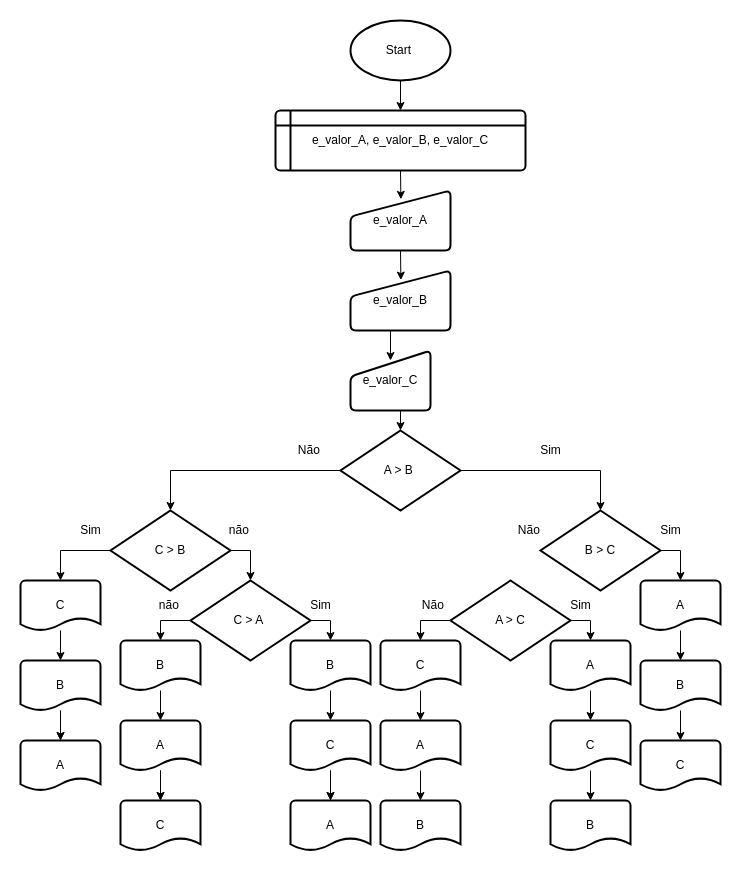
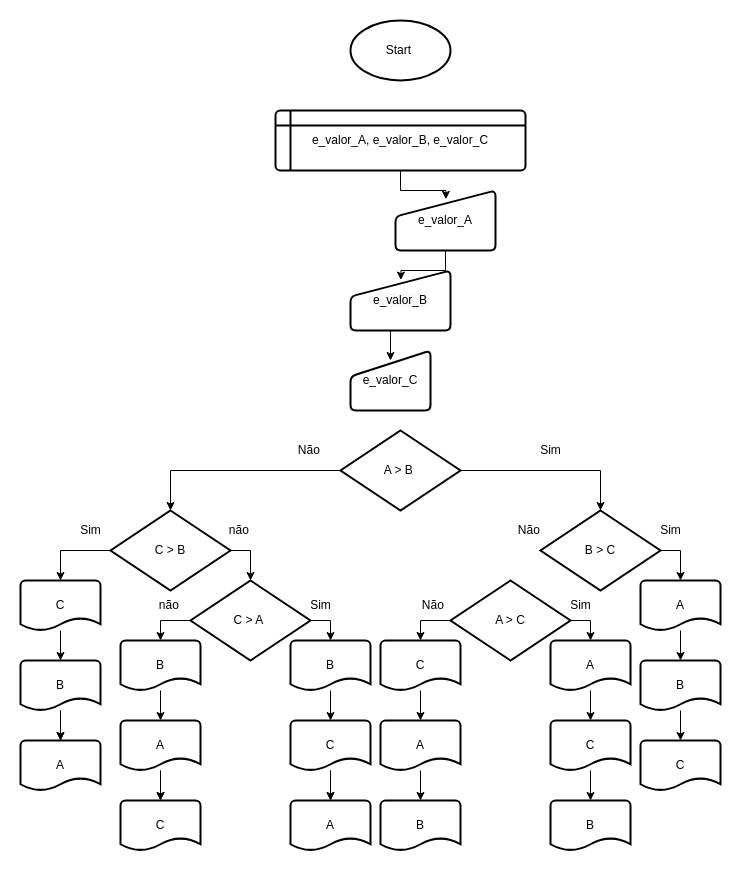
edge "Start" -> "e_valor_A, e_valor_B, e_valor_C": removed
node "e_valor_A": moved (401, 221) -> (446, 221)
edge "e_valor_C" -> "A > B": removed
